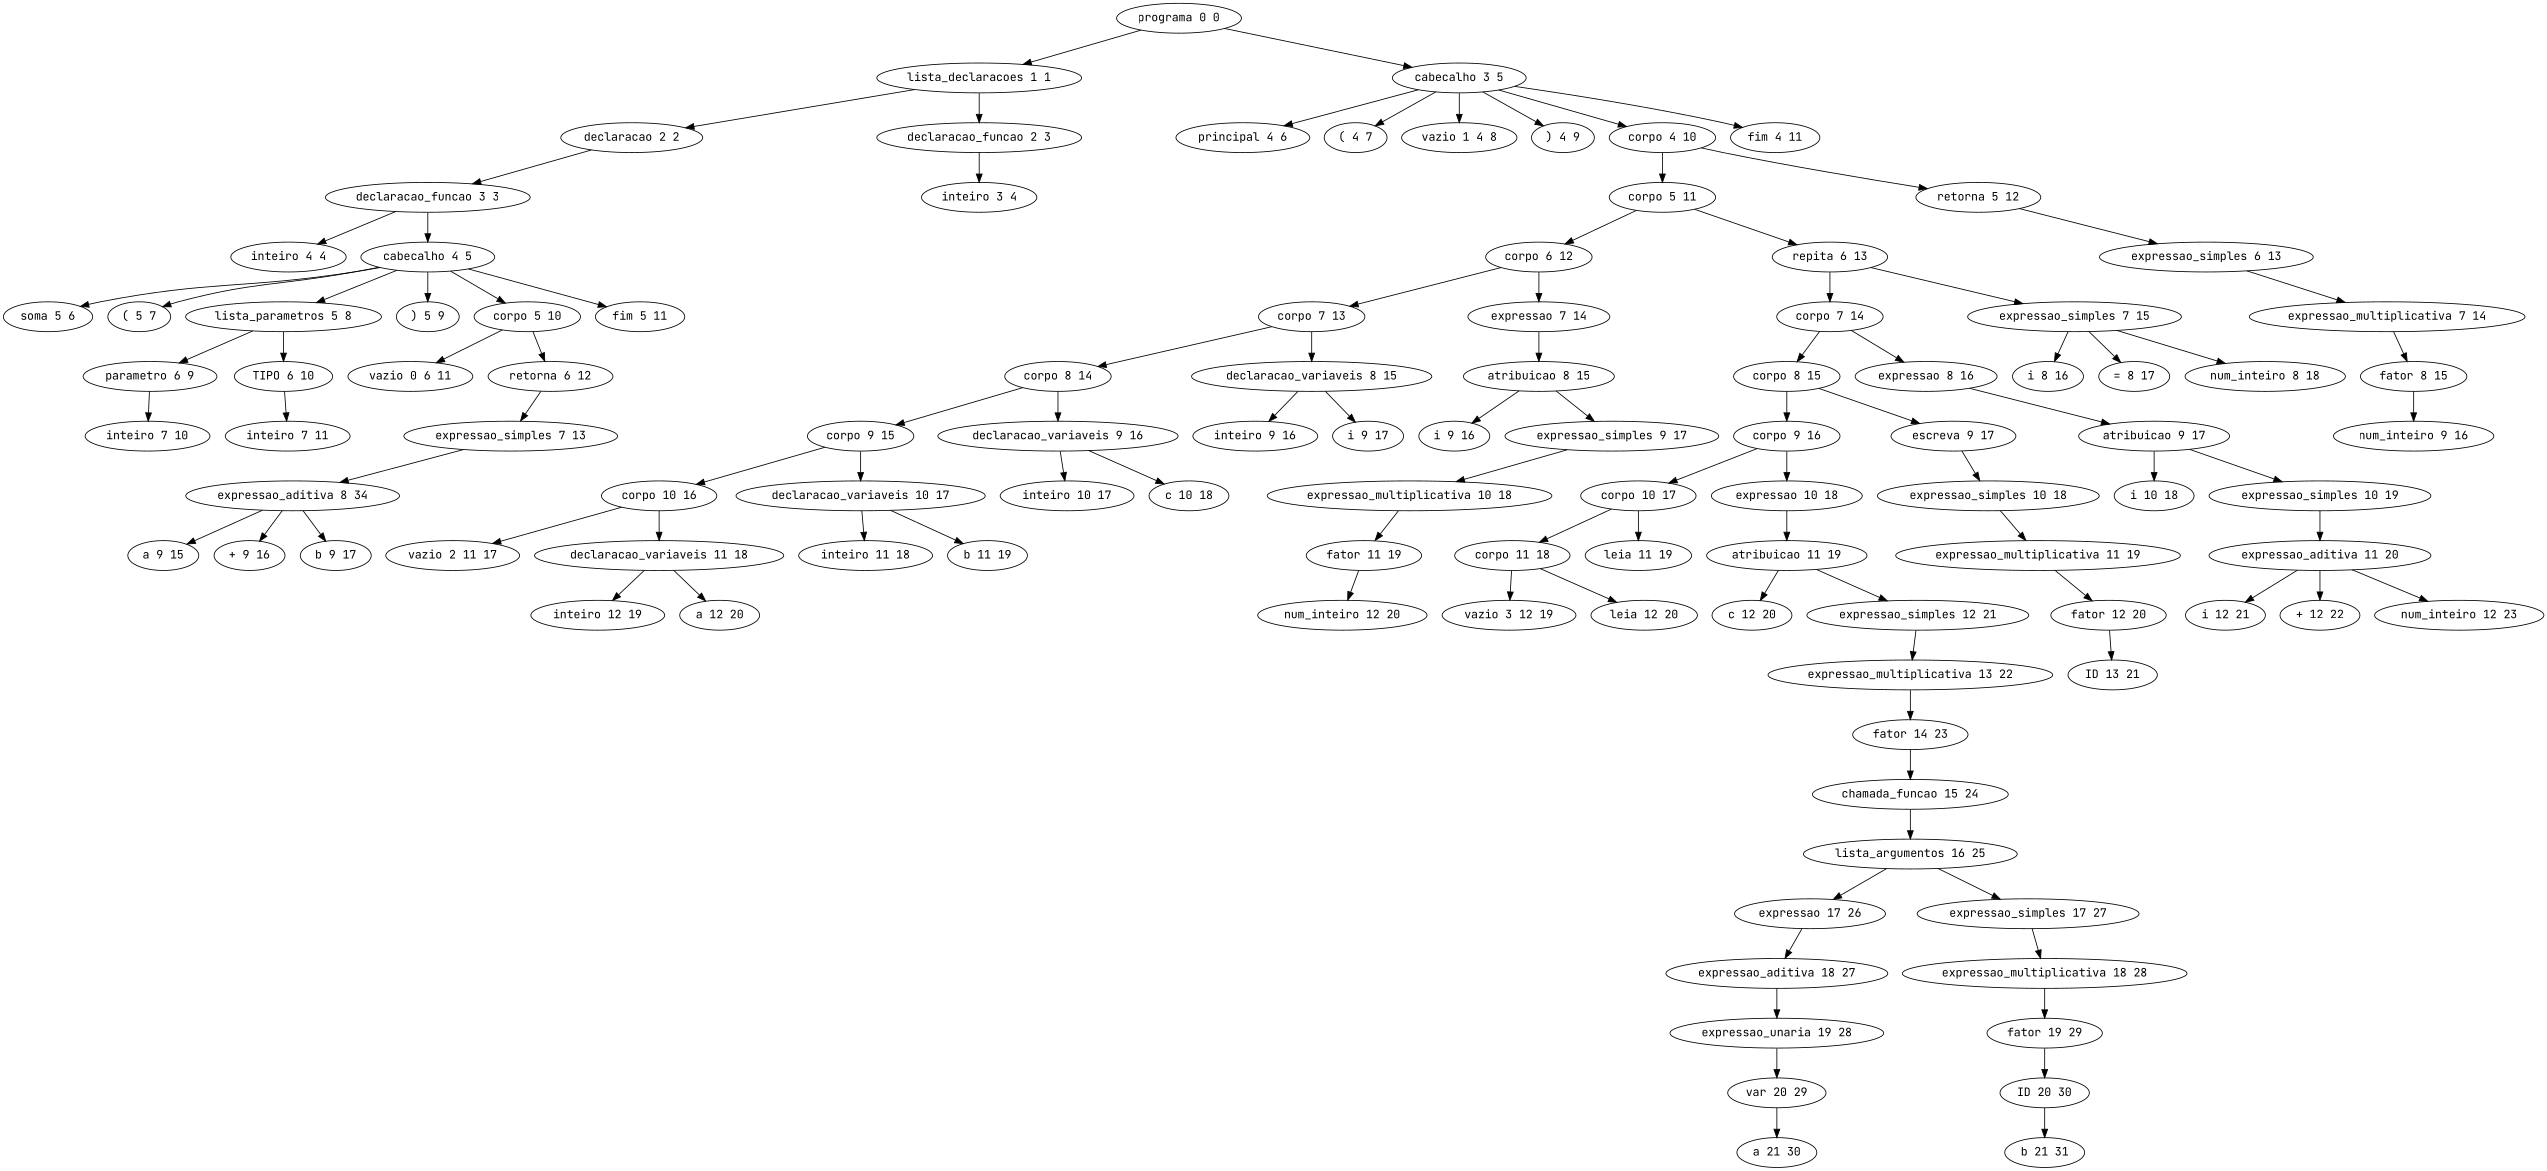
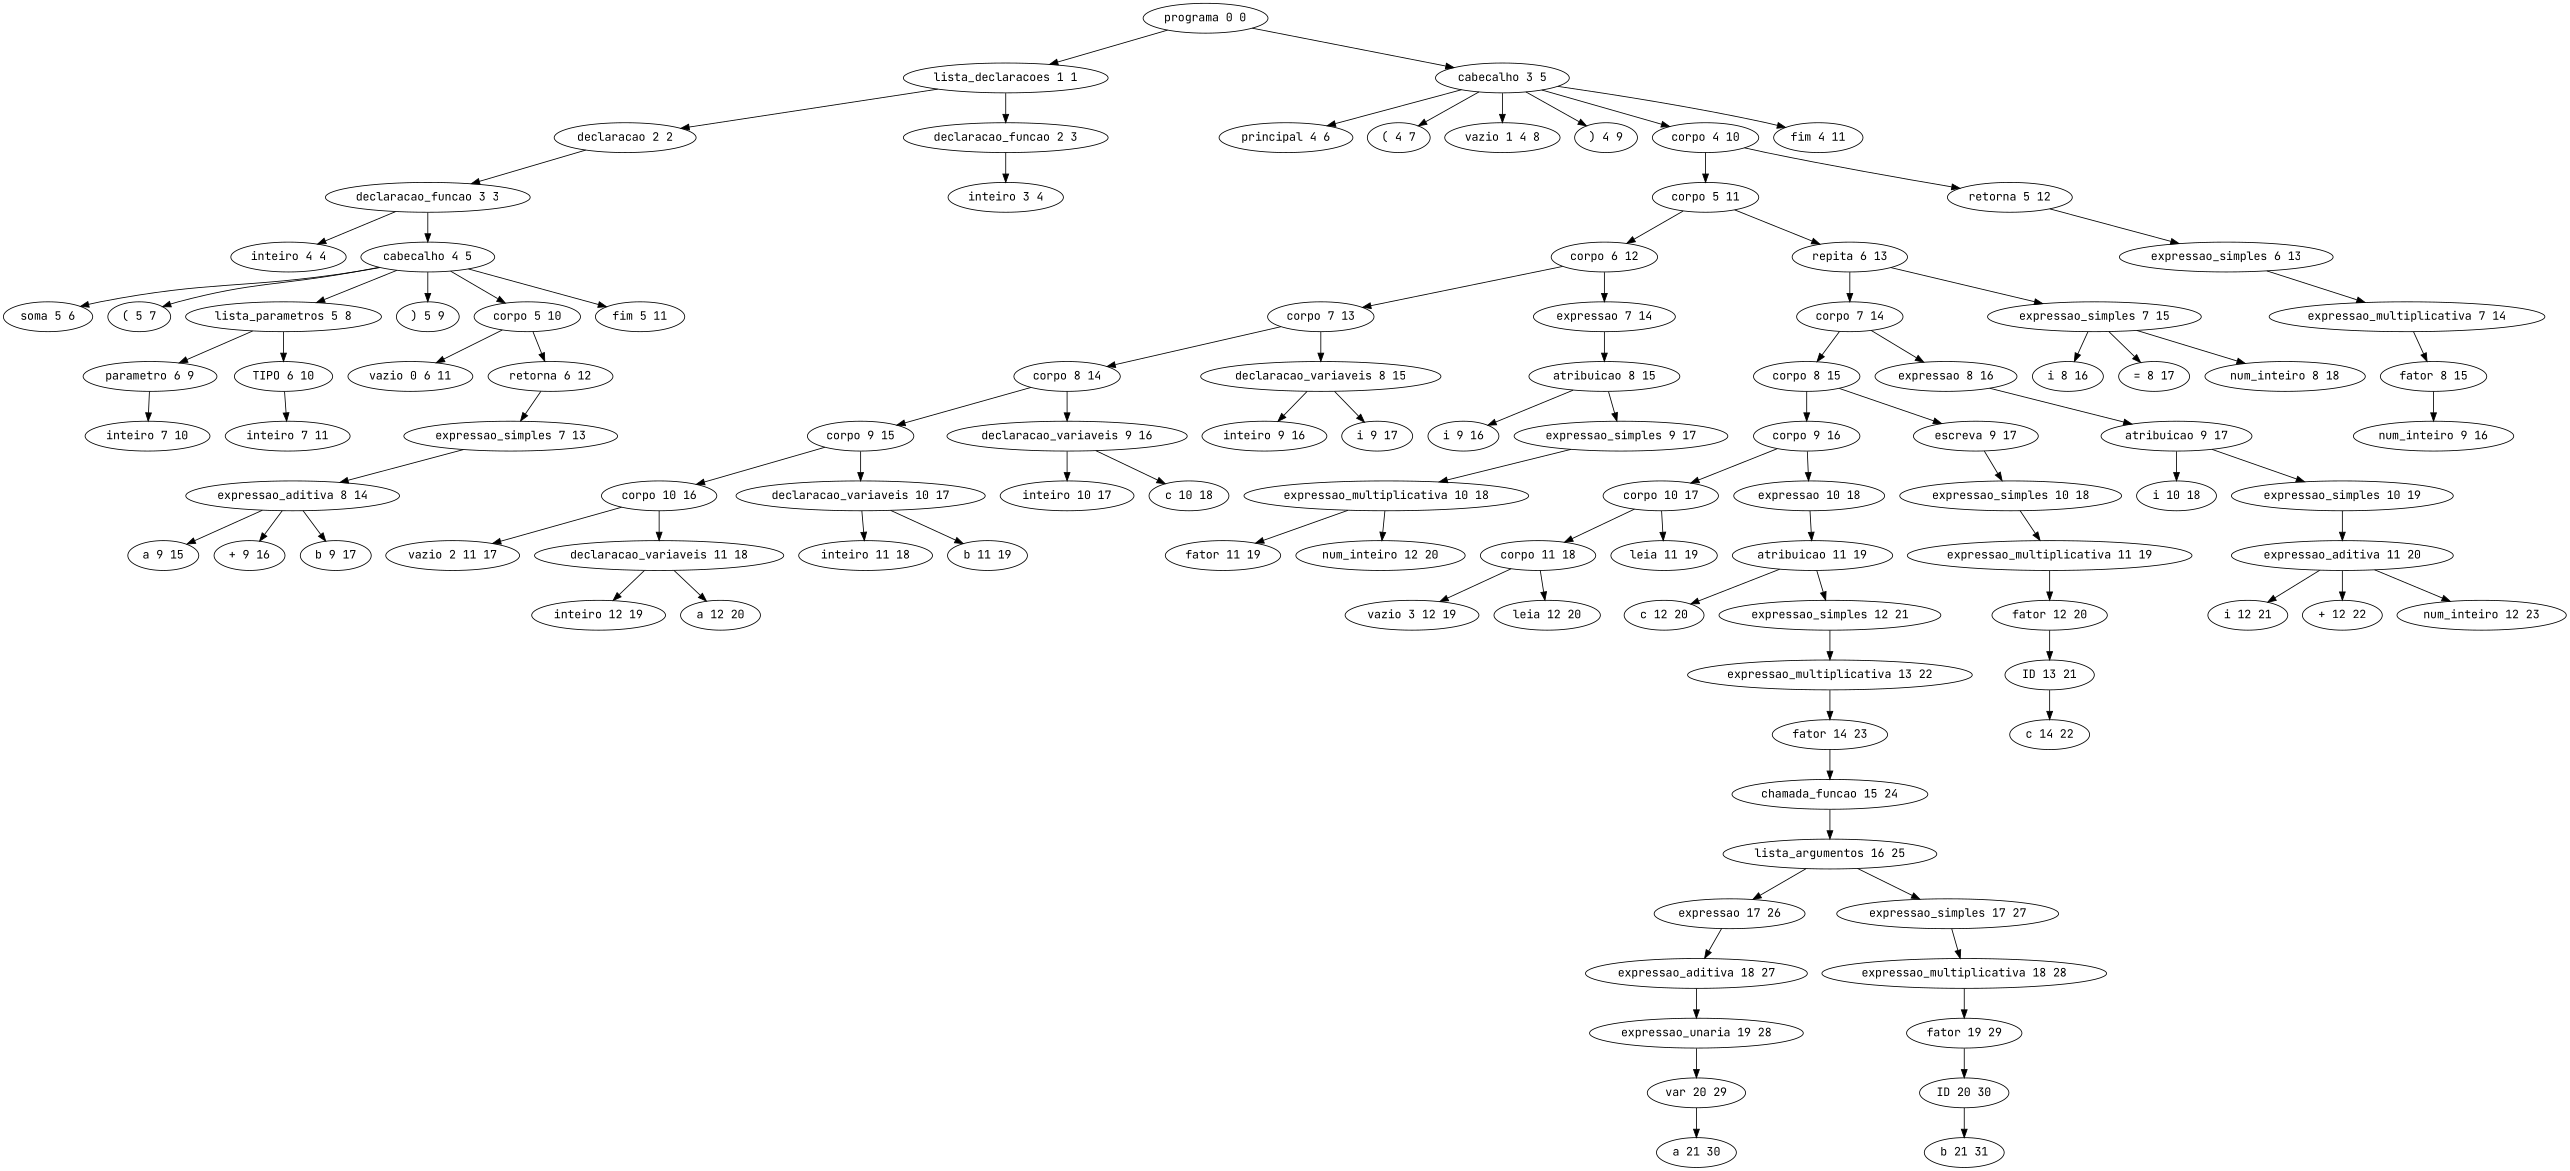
node "expressao_aditiva 8 34": label "expressao_aditiva 8 34" -> "expressao_aditiva 8 14"
edge "fator 11 19" -> "num_inteiro 12 20": now "expressao_multiplicativa 10 18" -> "num_inteiro 12 20"
node "c 14 22": added
